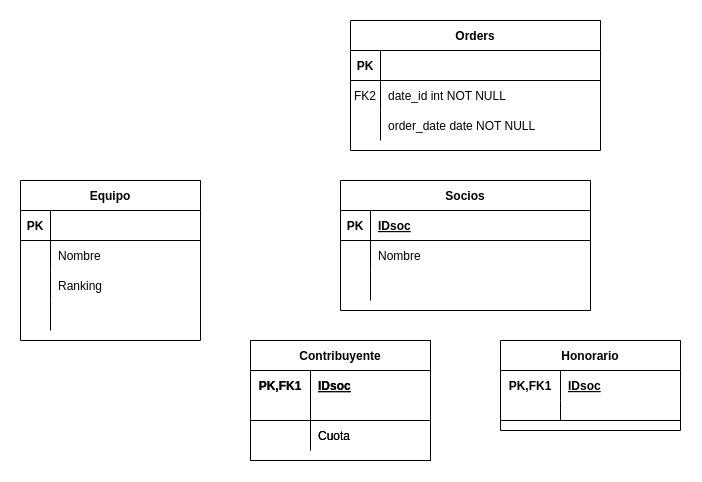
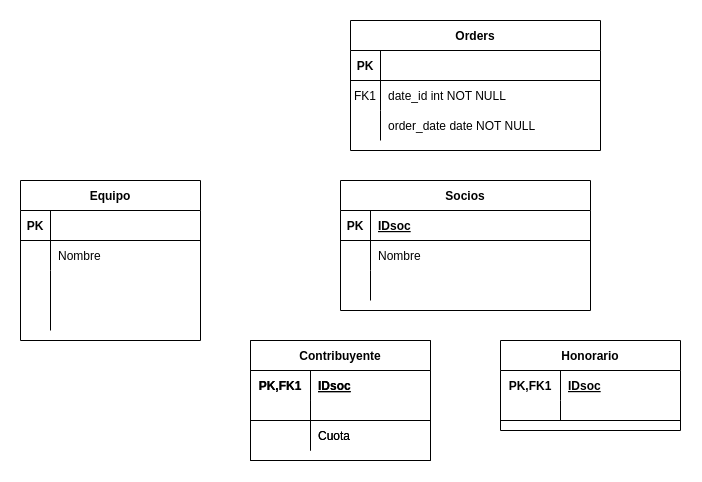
node "FK2": label "FK2" -> "FK1"
node "Ranking": removed
